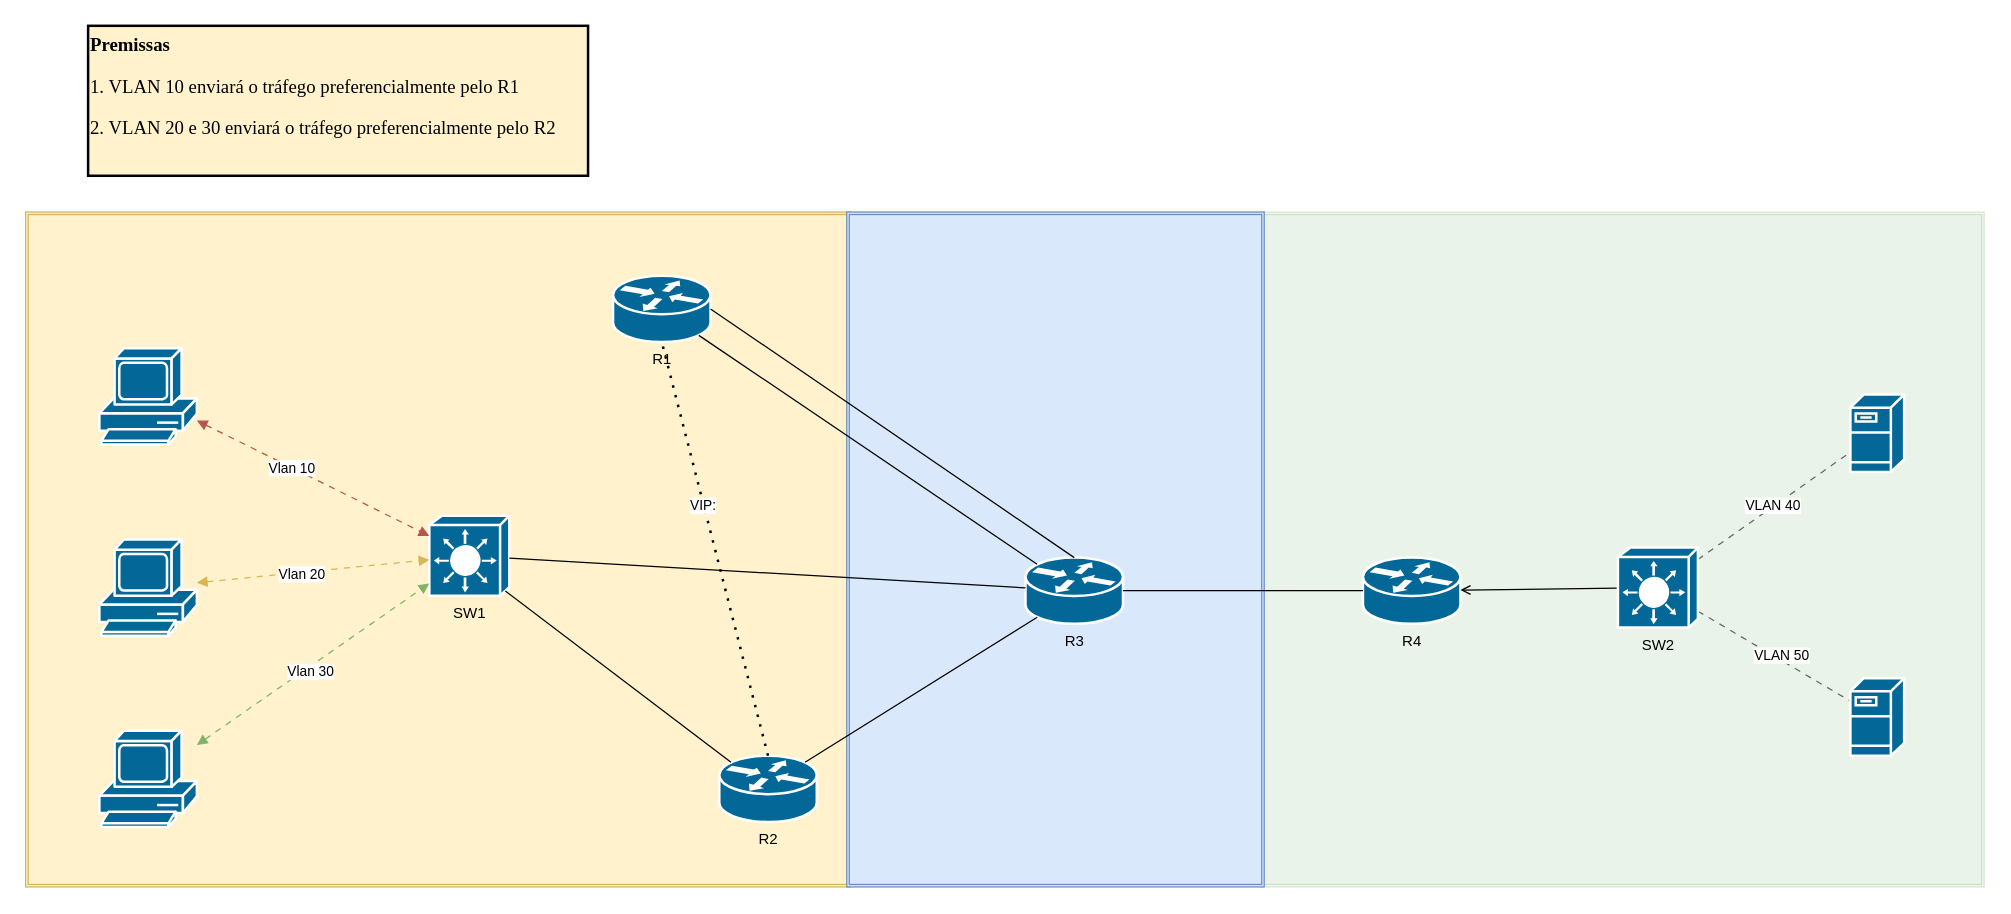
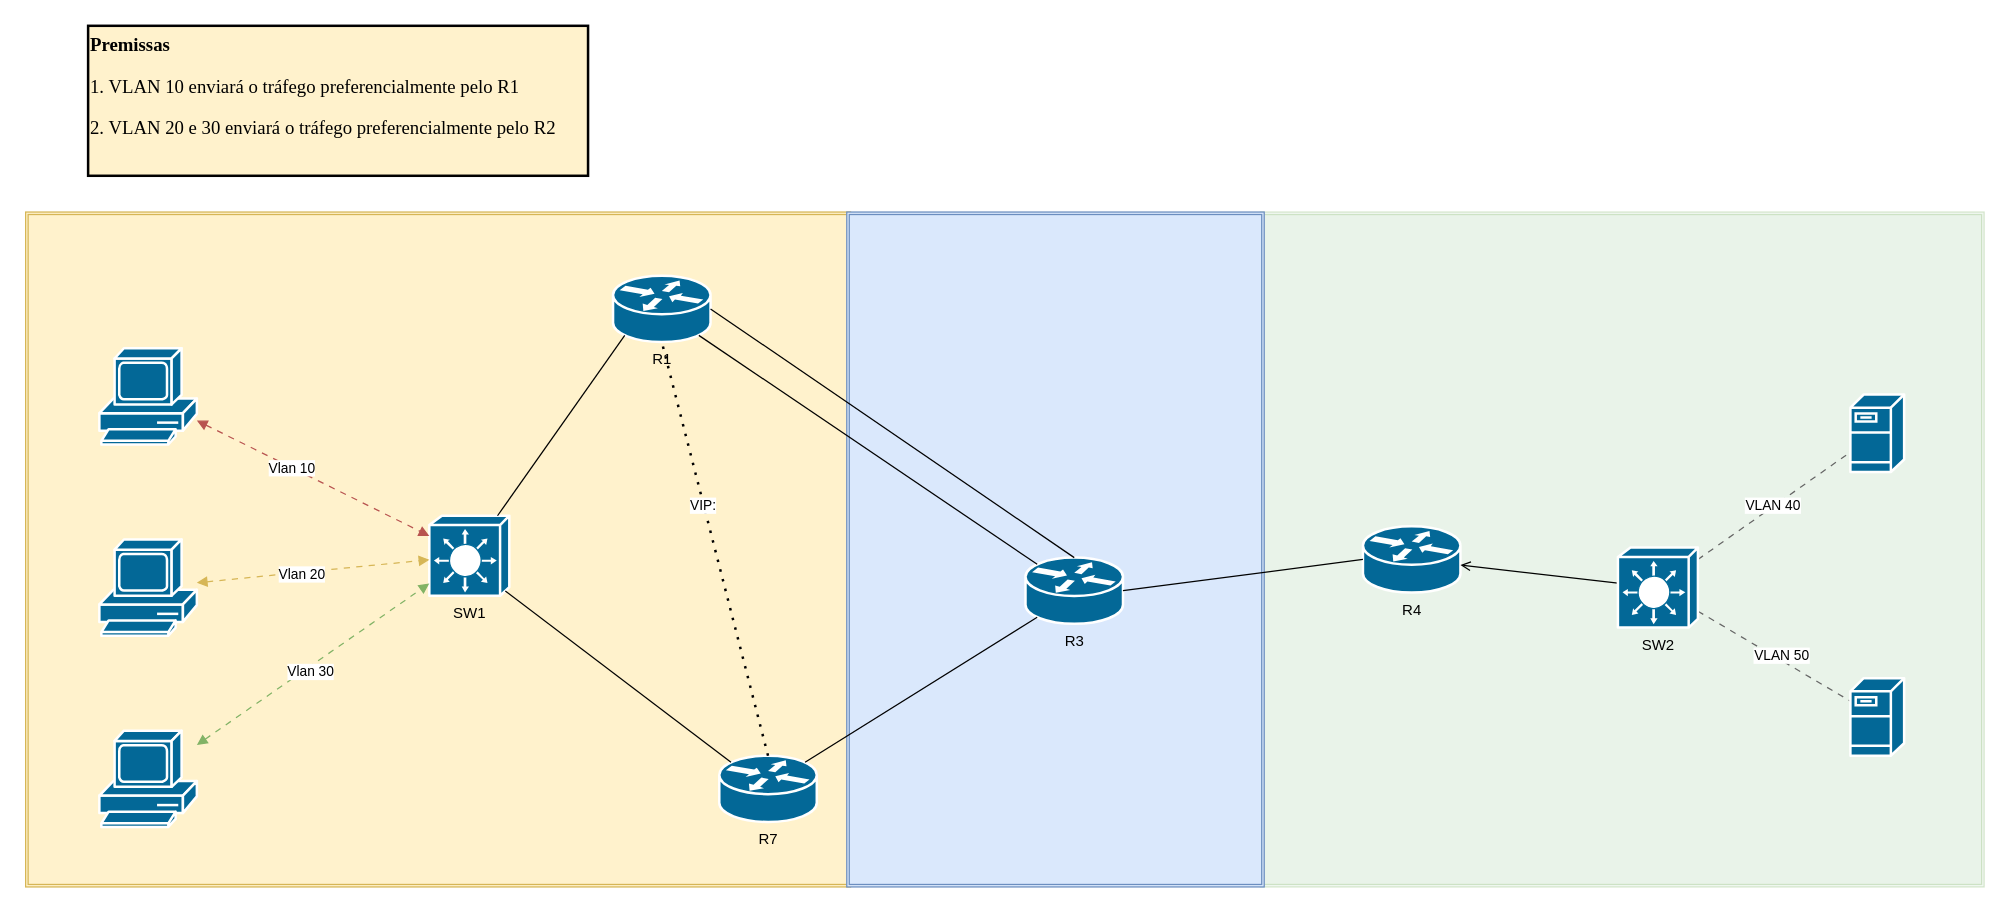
edge "SW1" -- "R3": now "SW1" -- "R1"
node "R4": moved (1412, 591) -> (1412, 559)
node "R2": label "R2" -> "R7"
